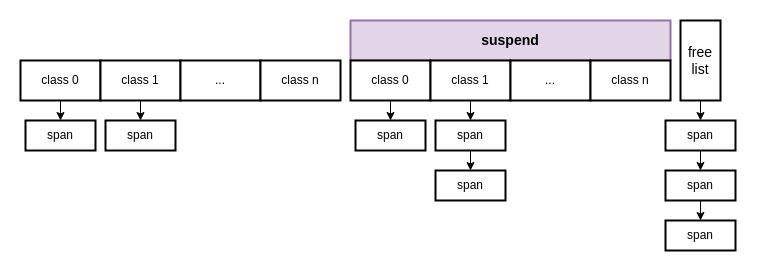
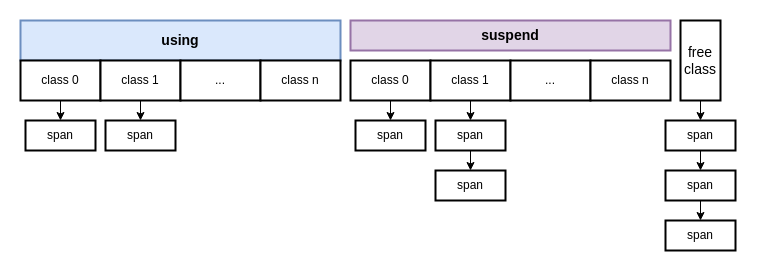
node "using": added
node "suspend": size 320x40 -> 320x30
node "free list": label "free list" -> "free class"
